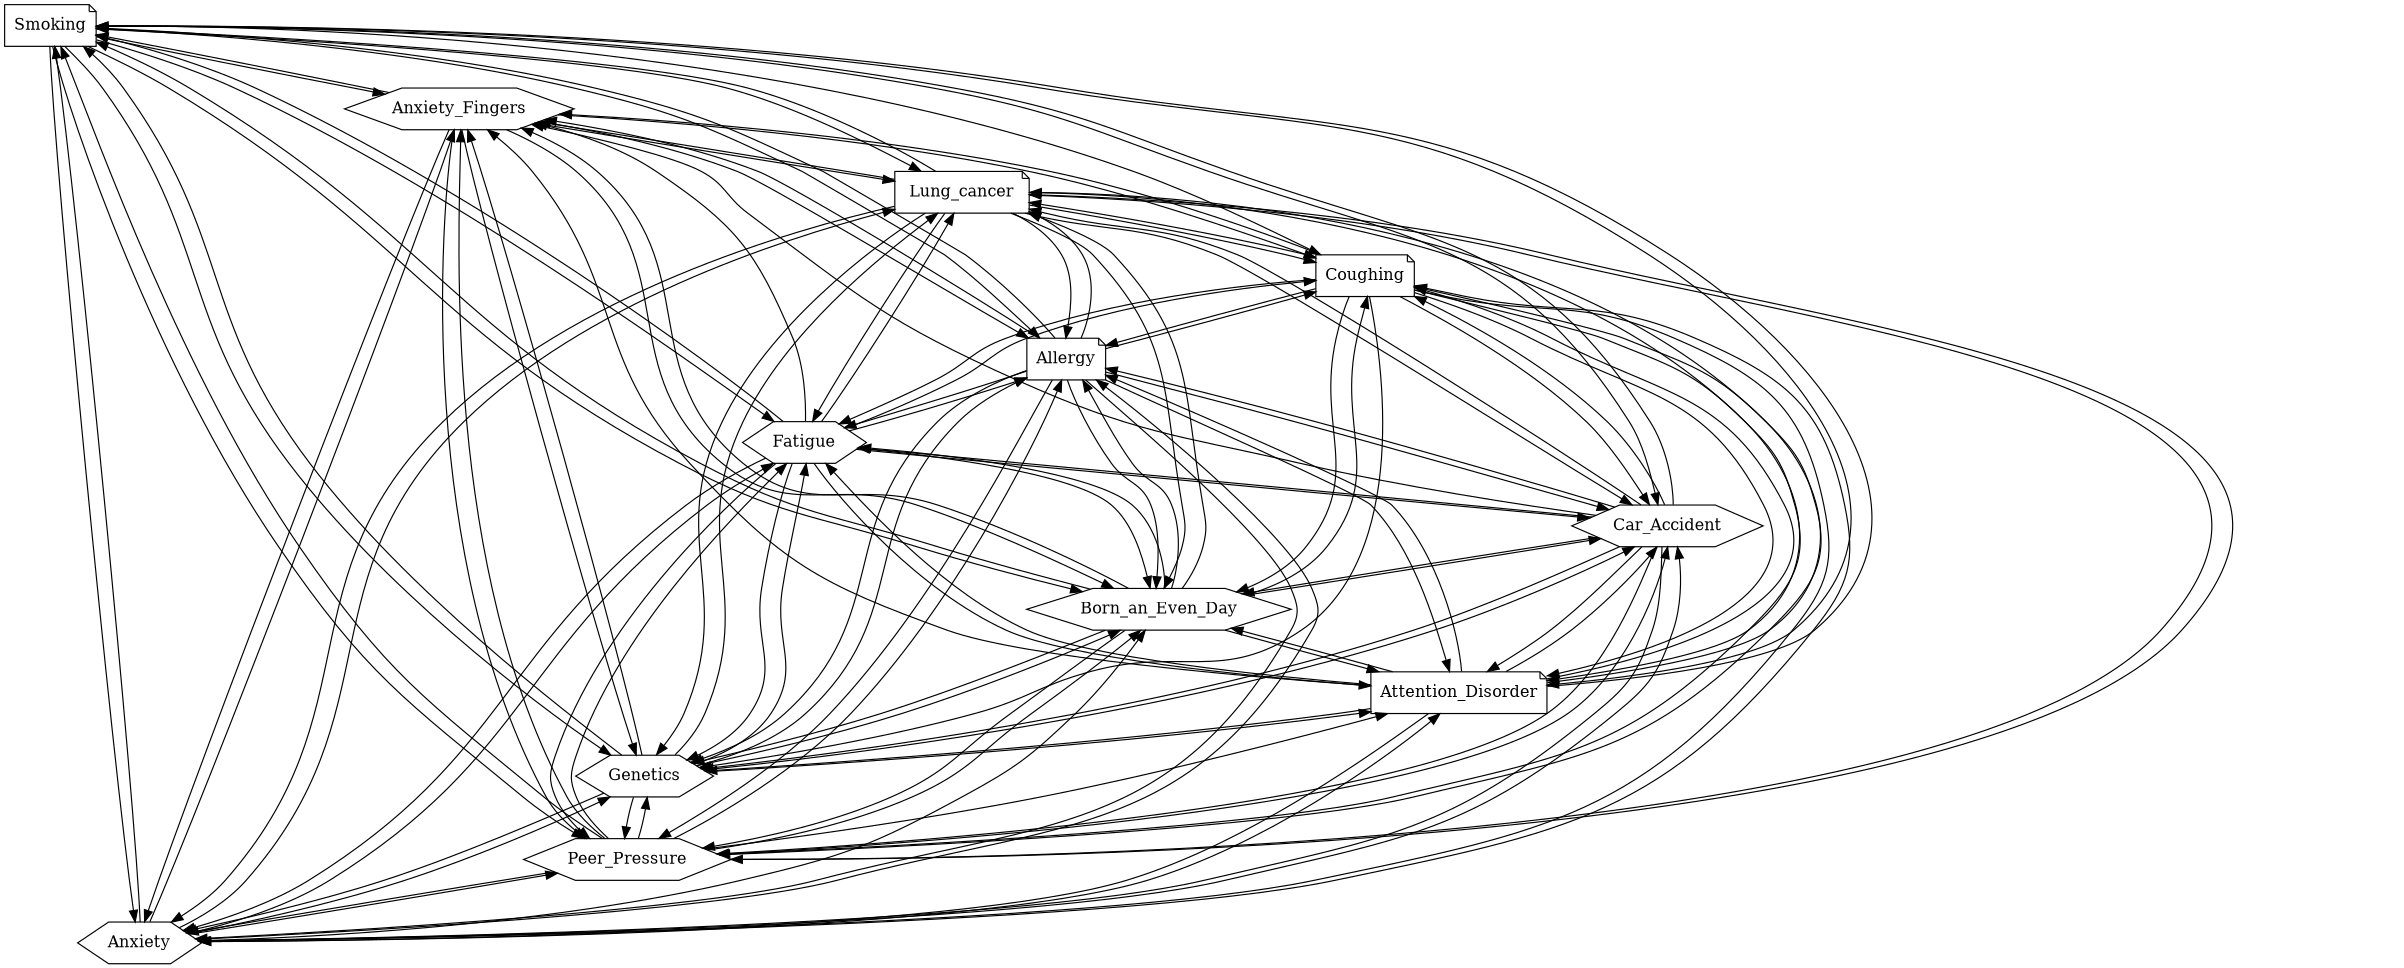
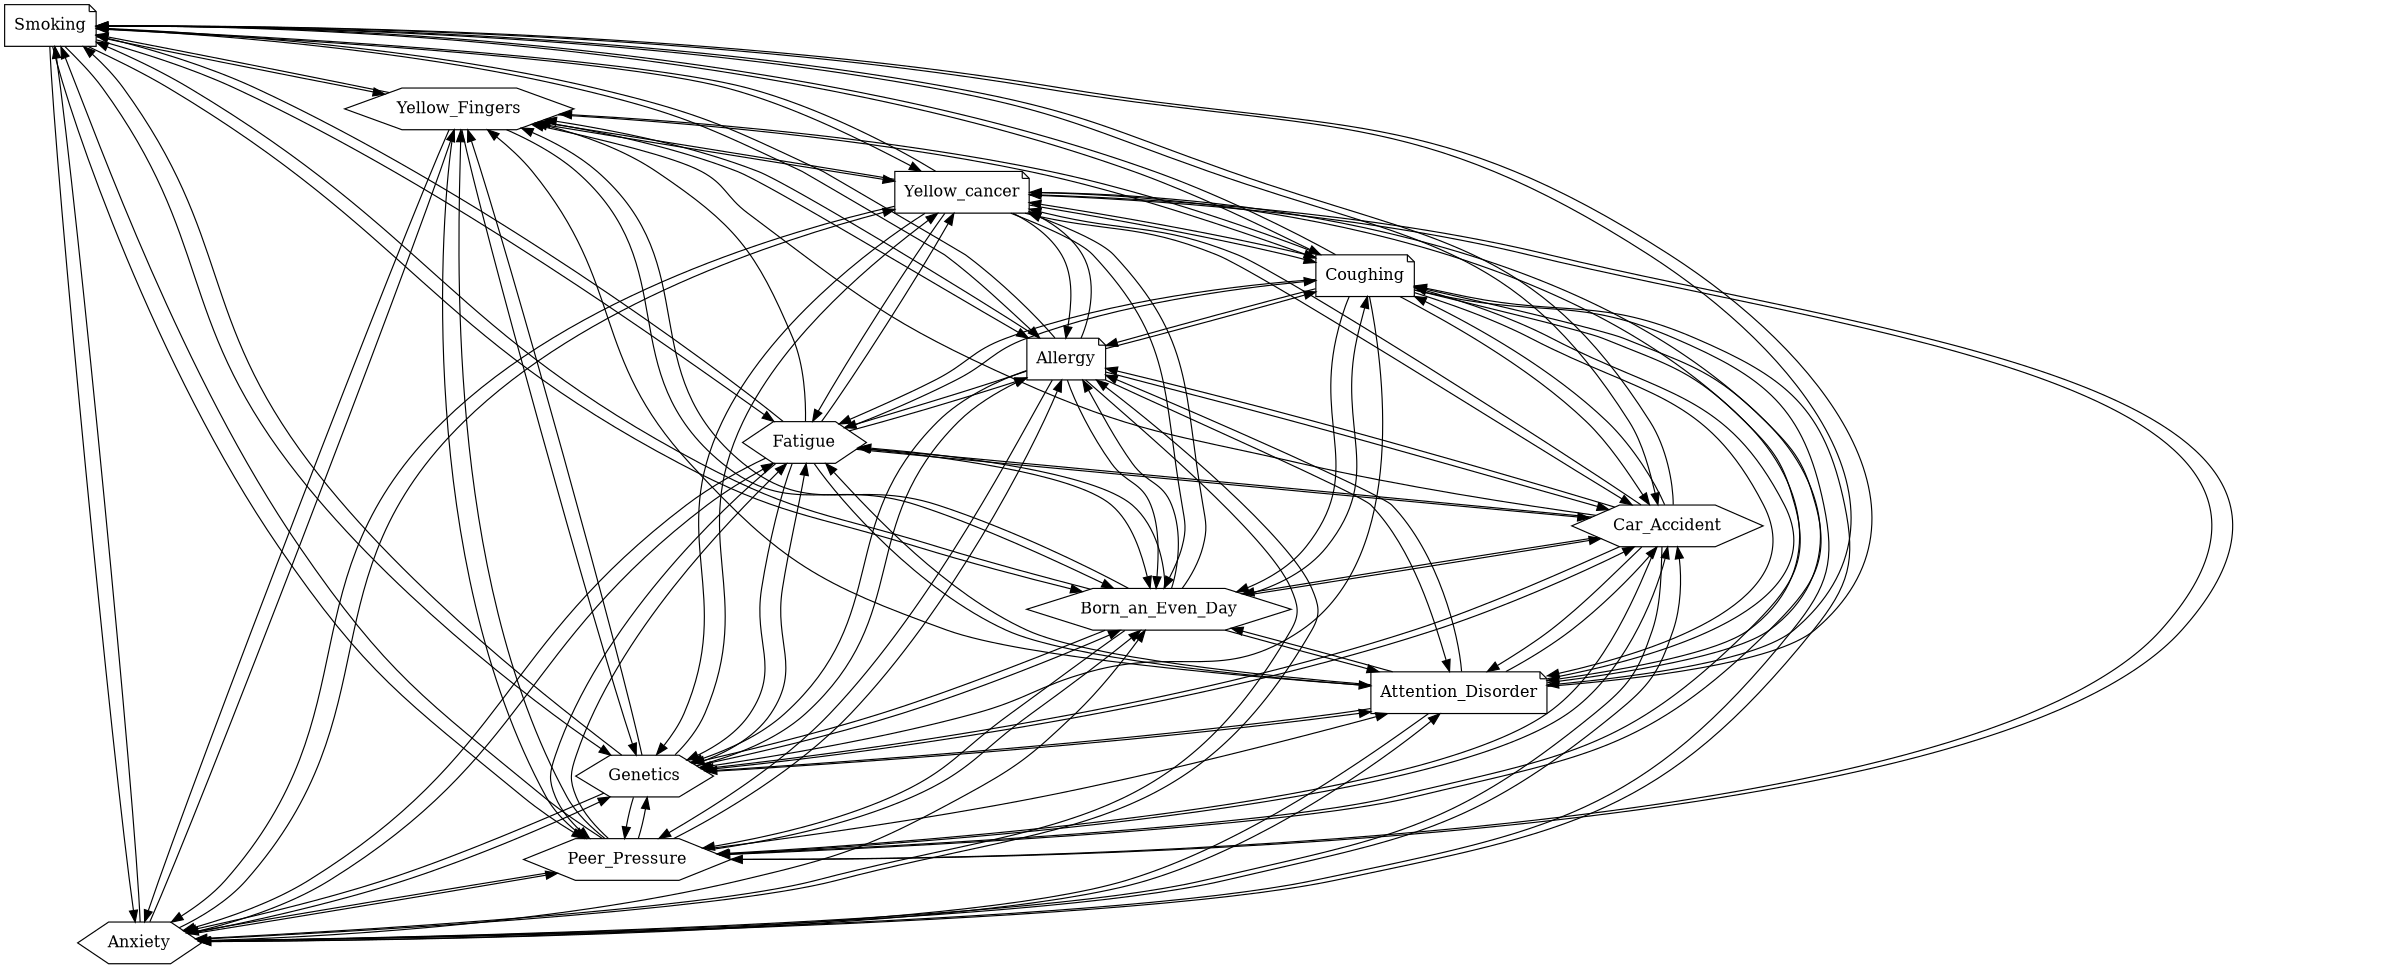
edge "Coughing" -> "Smoking": added
node "Anxiety_Fingers": label "Anxiety_Fingers" -> "Yellow_Fingers"
node "Lung_cancer": label "Lung_cancer" -> "Yellow_cancer"
